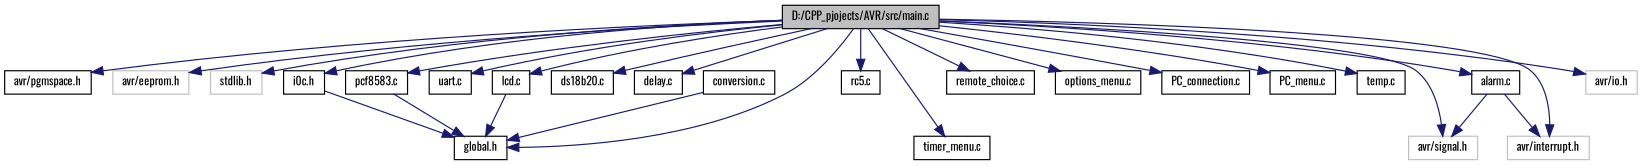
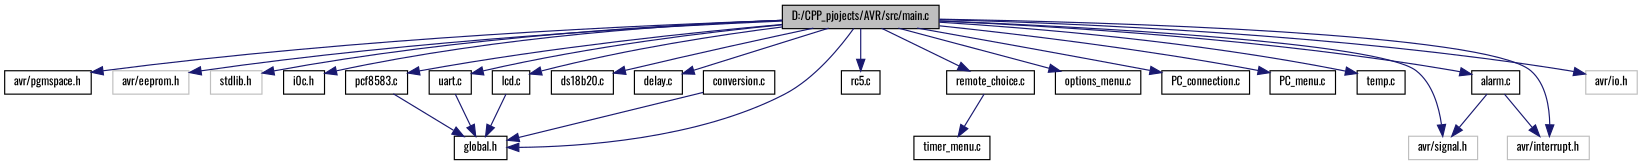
edge "D:/CPP_pjojects/AVR/src/main.c" -> "timer_menu.c": now "remote_choice.c" -> "timer_menu.c"
edge "i0c.h" -> "global.h": now "uart.c" -> "global.h"
